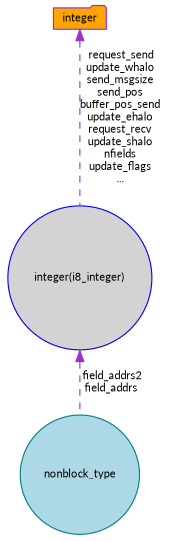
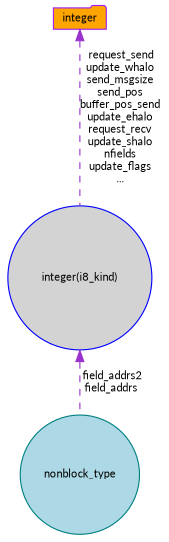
node "integer(i8_integer)": label "integer(i8_integer)" -> "integer(i8_kind)"
